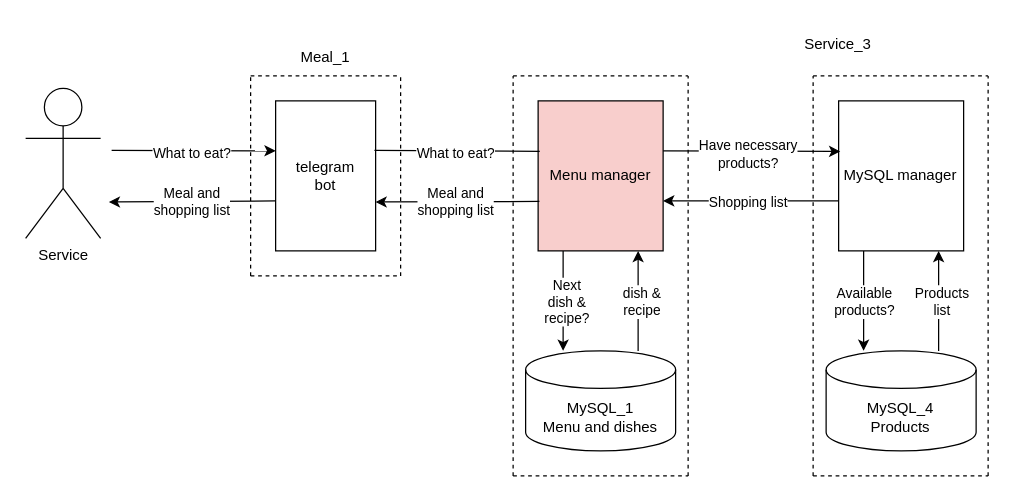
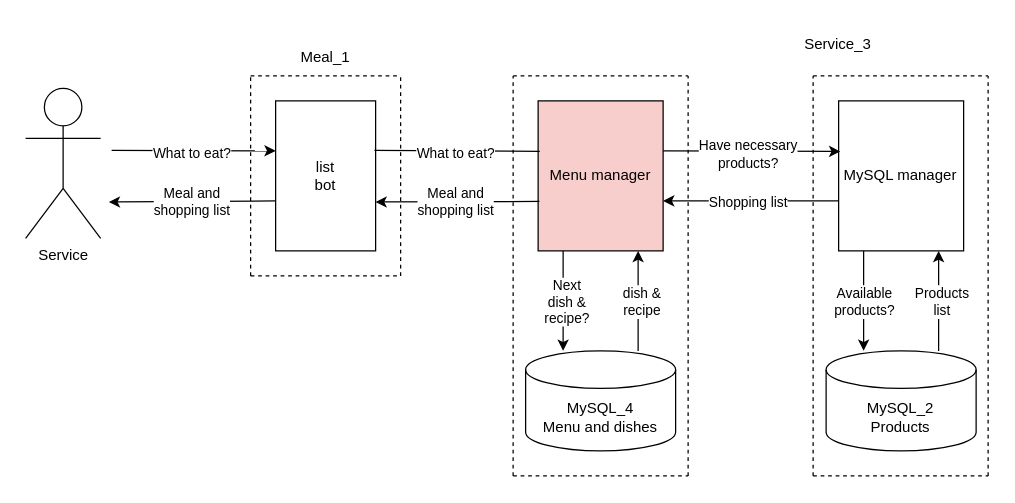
node "telegram bot": label "telegram bot" -> "list bot"
node "MySQL_1 Menu and dishes": label "MySQL_1 Menu and dishes" -> "MySQL_4 Menu and dishes"
node "MySQL_4 Products": label "MySQL_4 Products" -> "MySQL_2 Products"
